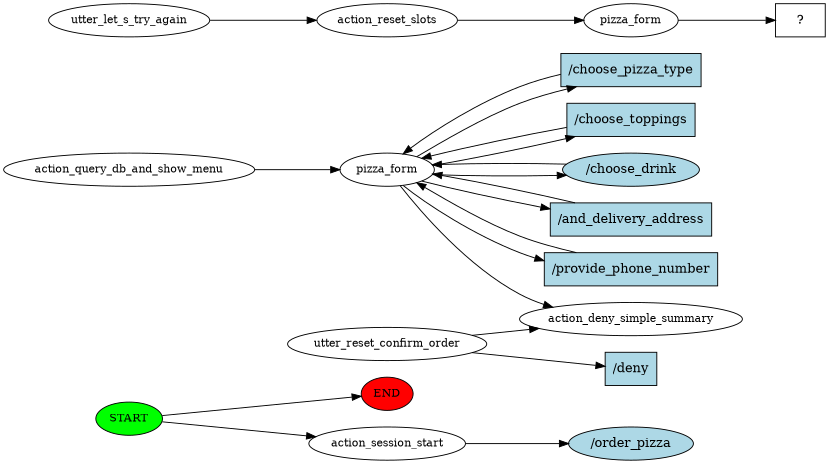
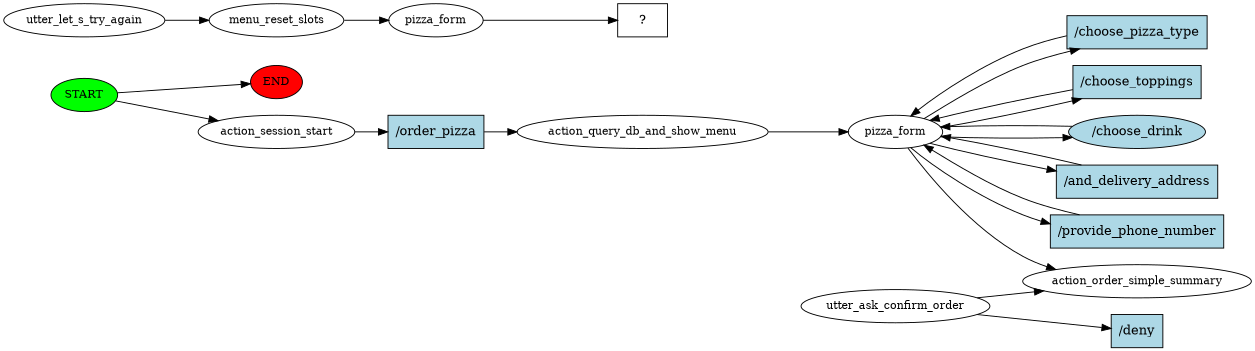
node "action_reset_slots": label "action_reset_slots" -> "menu_reset_slots"
edge "/order_pizza" -> "action_query_db_and_show_menu": added
node "action_deny_simple_summary": label "action_deny_simple_summary" -> "action_order_simple_summary"
node "utter_reset_confirm_order": label "utter_reset_confirm_order" -> "utter_ask_confirm_order"
node "/order_pizza": shape ellipse -> box
